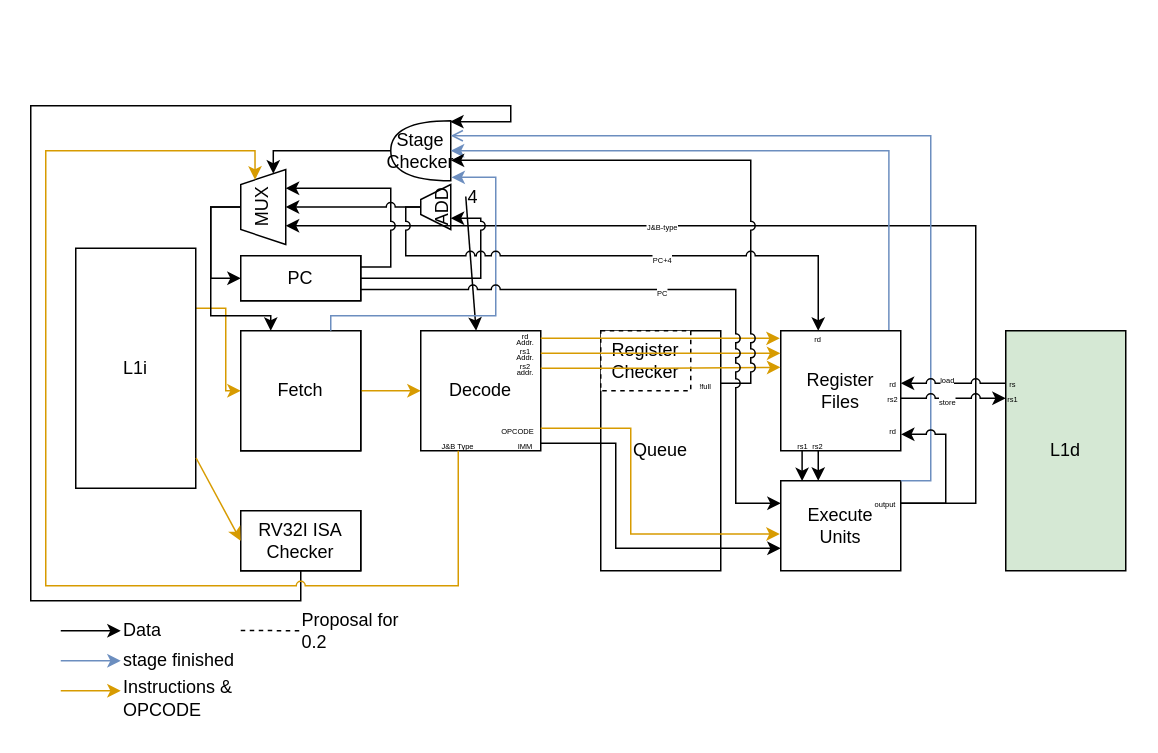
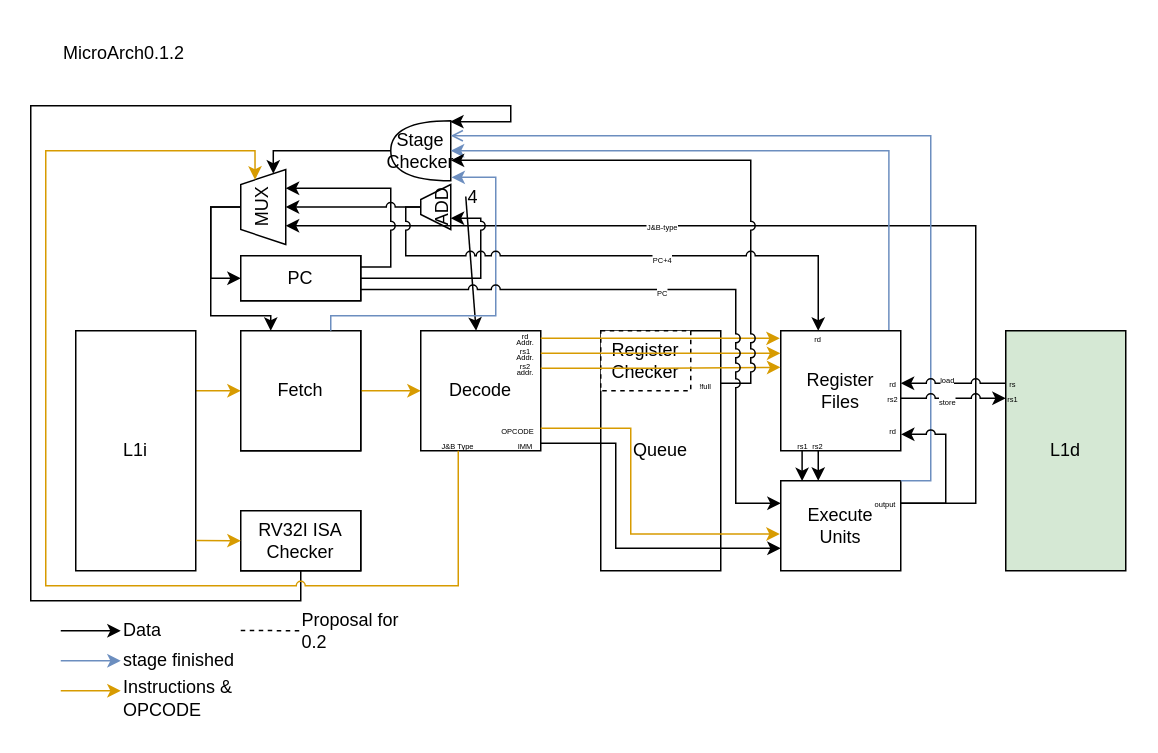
node "MicroArch0.1.2": added
node "L1i": moved (136, 368) -> (136, 451)
